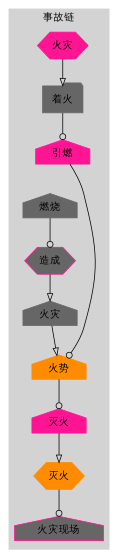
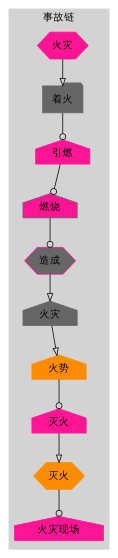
node "燃烧": fillcolor gray40 -> deeppink
edge "引燃" -> "火势": now "引燃" -> "燃烧"
node "火灾现场": fillcolor gray40 -> deeppink
